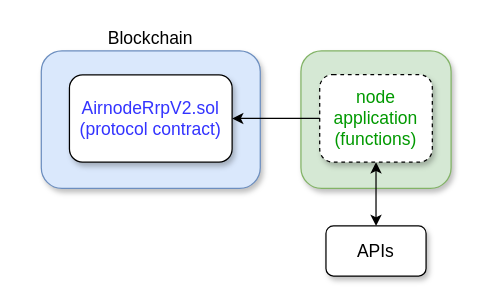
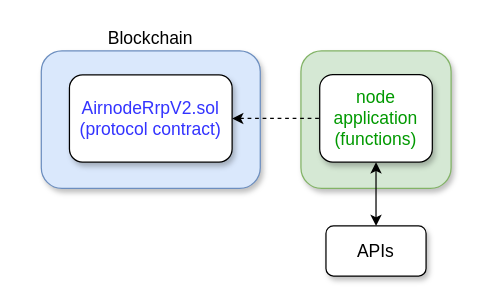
edge "node application (functions)" -> "AirnodeRrpV2.sol (protocol contract)": style solid -> dashed
node "node application (functions)": style dashed -> solid
